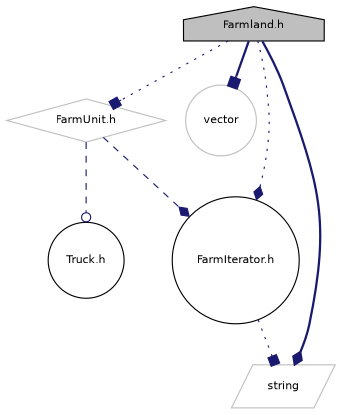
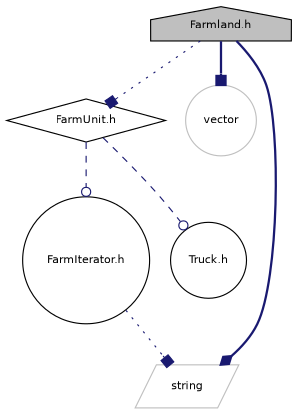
edge "Farmland.h" -> "FarmIterator.h": removed
node "FarmUnit.h": color grey75 -> black
edge "FarmUnit.h" -> "FarmIterator.h": arrowhead diamond -> odot
